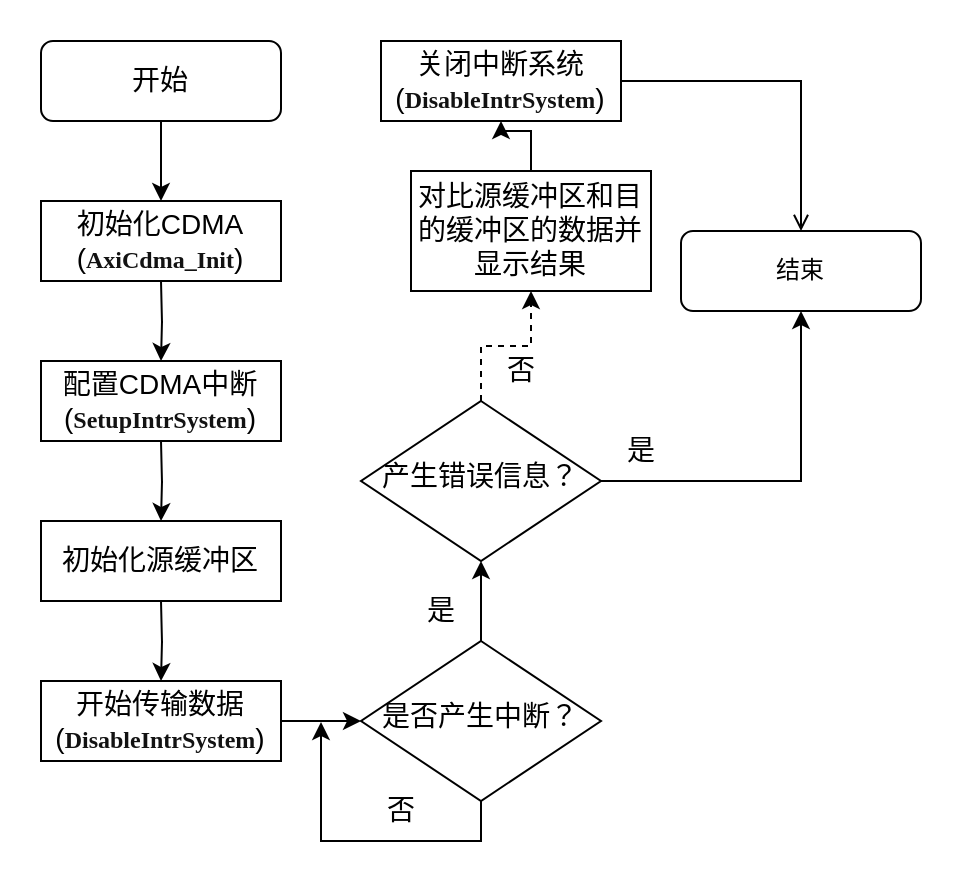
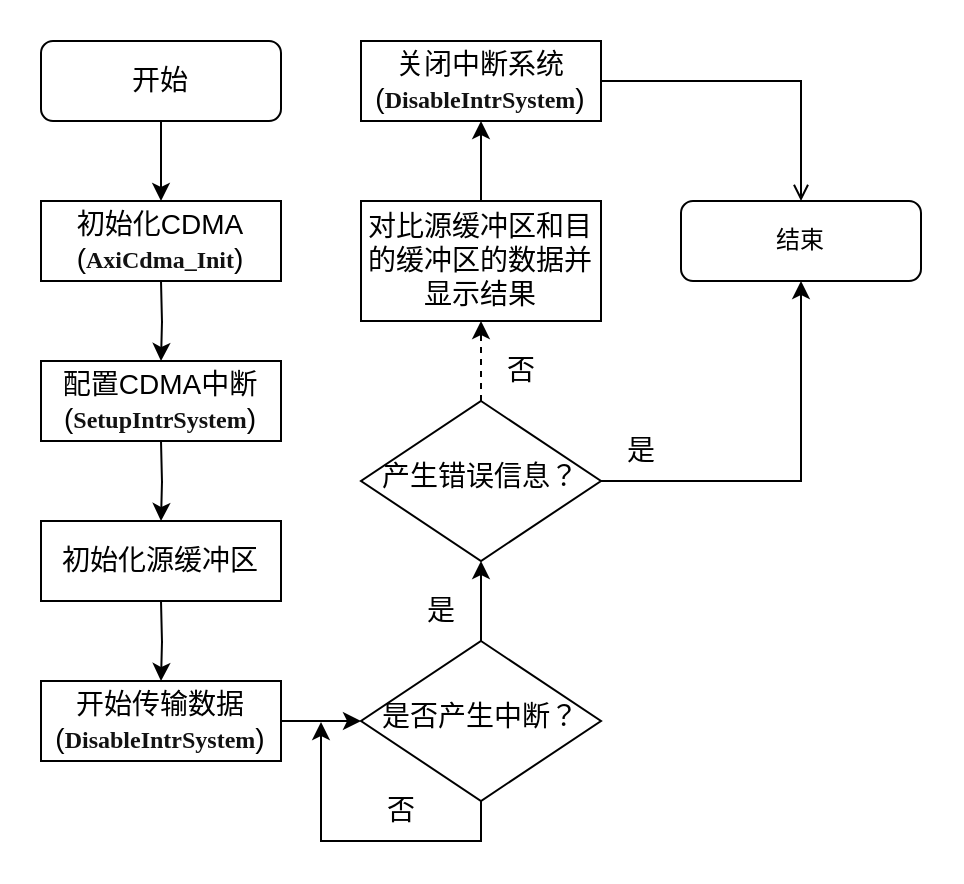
node "关闭中断系统 (DisableIntrSystem)": moved (501, 81) -> (481, 81)
node "对比源缓冲区和目的缓冲区的数据并显示结果": moved (531, 231) -> (481, 261)
node "结束": moved (801, 271) -> (801, 241)
